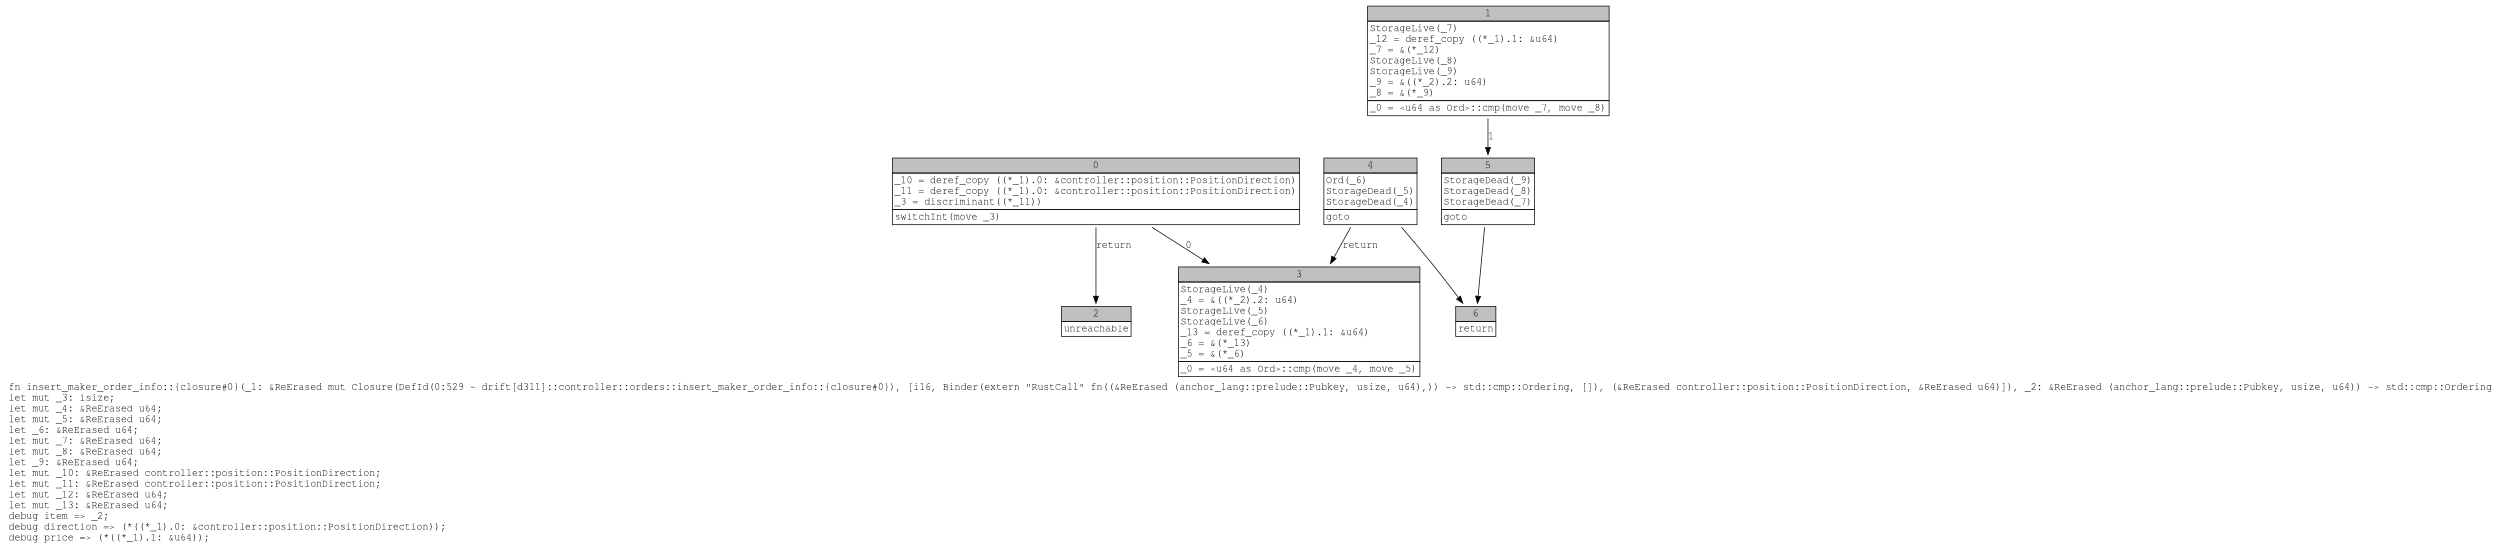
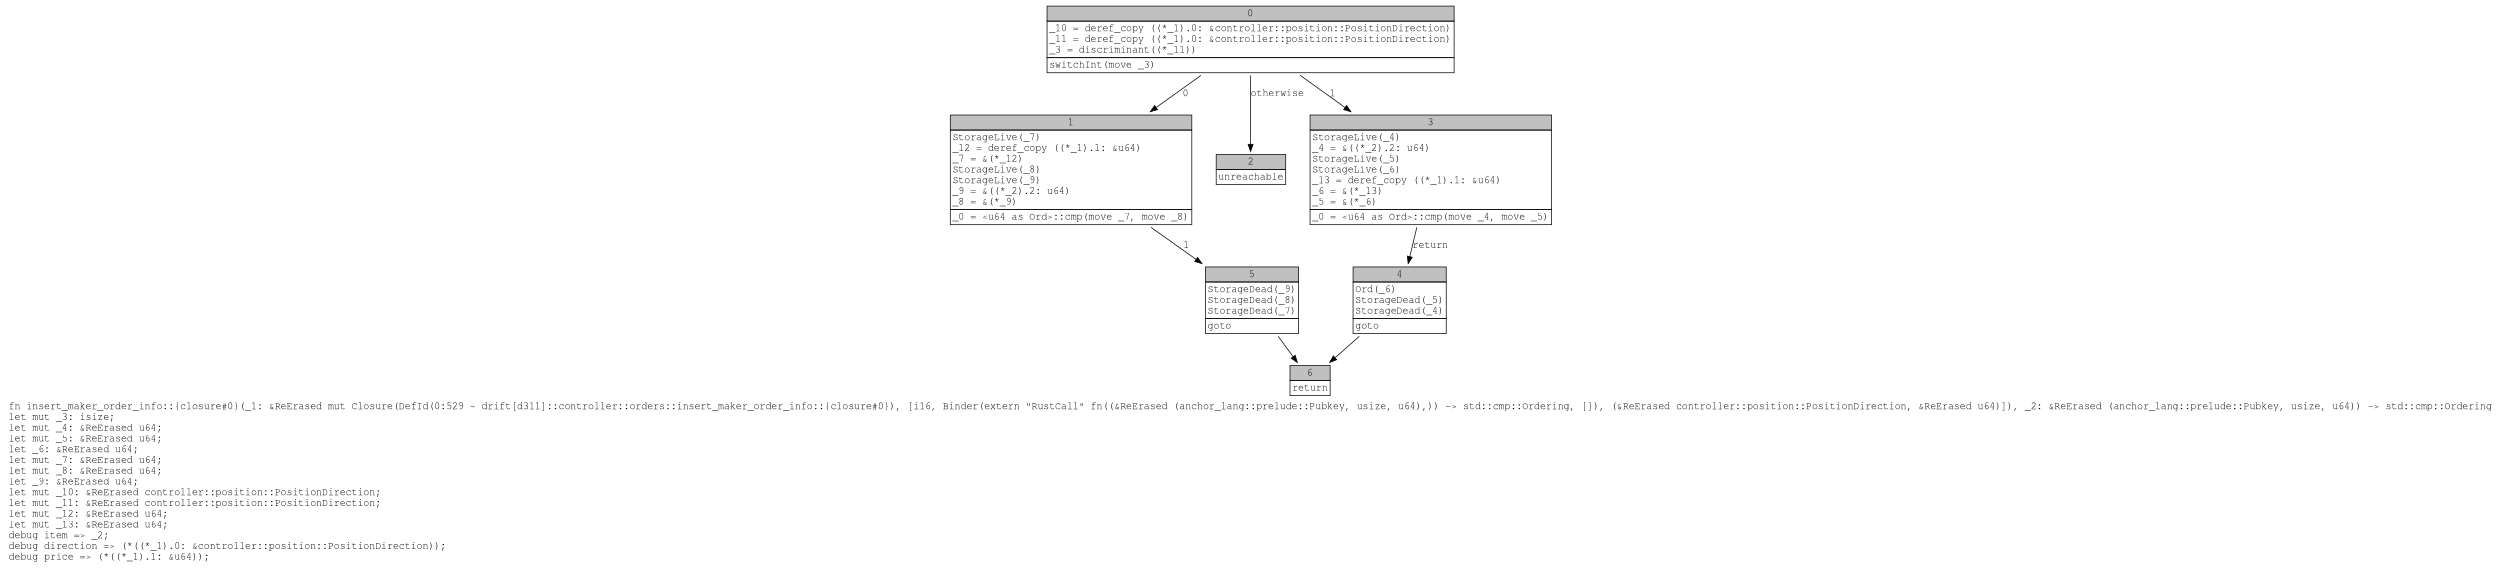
edge "0" -> "1": added, label "0"
edge "4" -> "3": reversed
edge "0" -> "2": label "return" -> "otherwise"
edge "0" -> "3": label "0" -> "1"
